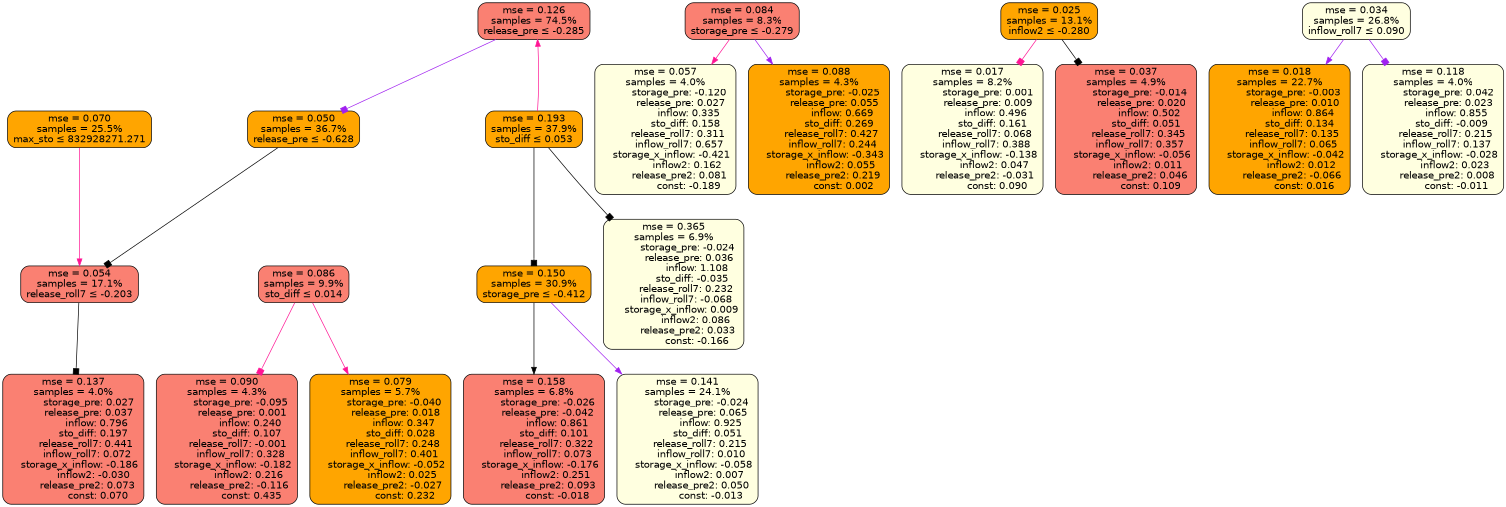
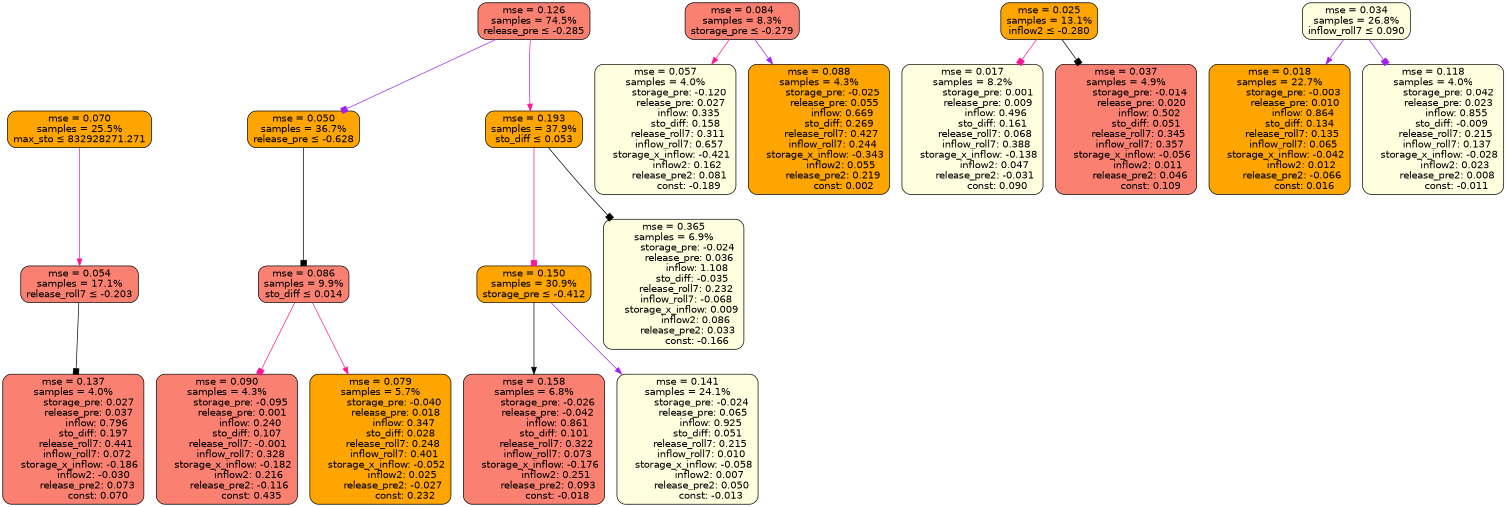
edge "mse = 0.193 samples = 37.9% sto_diff ≤ 0.053" -> "mse = 0.126 samples = 74.5% release_pre ≤ -0.285": reversed
edge "mse = 0.193 samples = 37.9% sto_diff ≤ 0.053" -> "mse = 0.150 samples = 30.9% storage_pre ≤ -0.412": color black -> deeppink
edge "mse = 0.050 samples = 36.7% release_pre ≤ -0.628" -> "mse = 0.054 samples = 17.1% release_roll7 ≤ -0.203": now "mse = 0.050 samples = 36.7% release_pre ≤ -0.628" -> "mse = 0.086 samples = 9.9% sto_diff ≤ 0.014"
